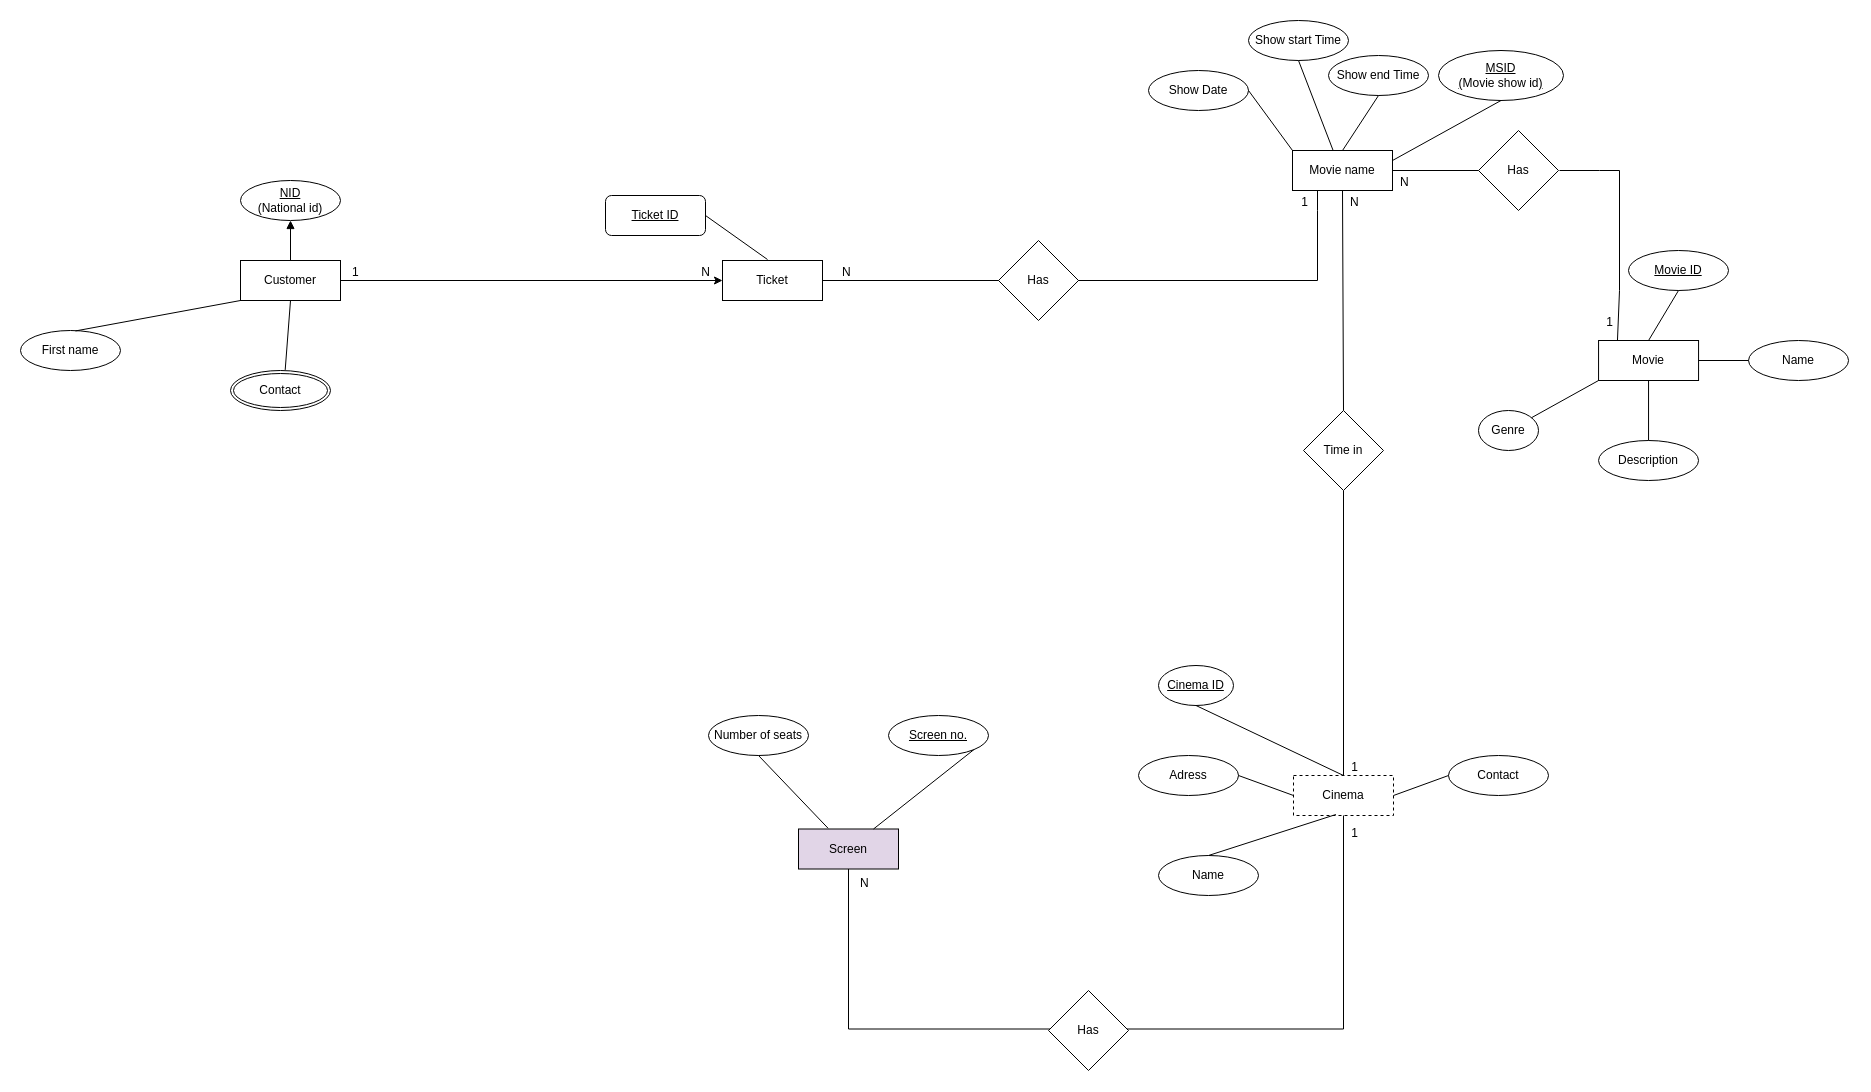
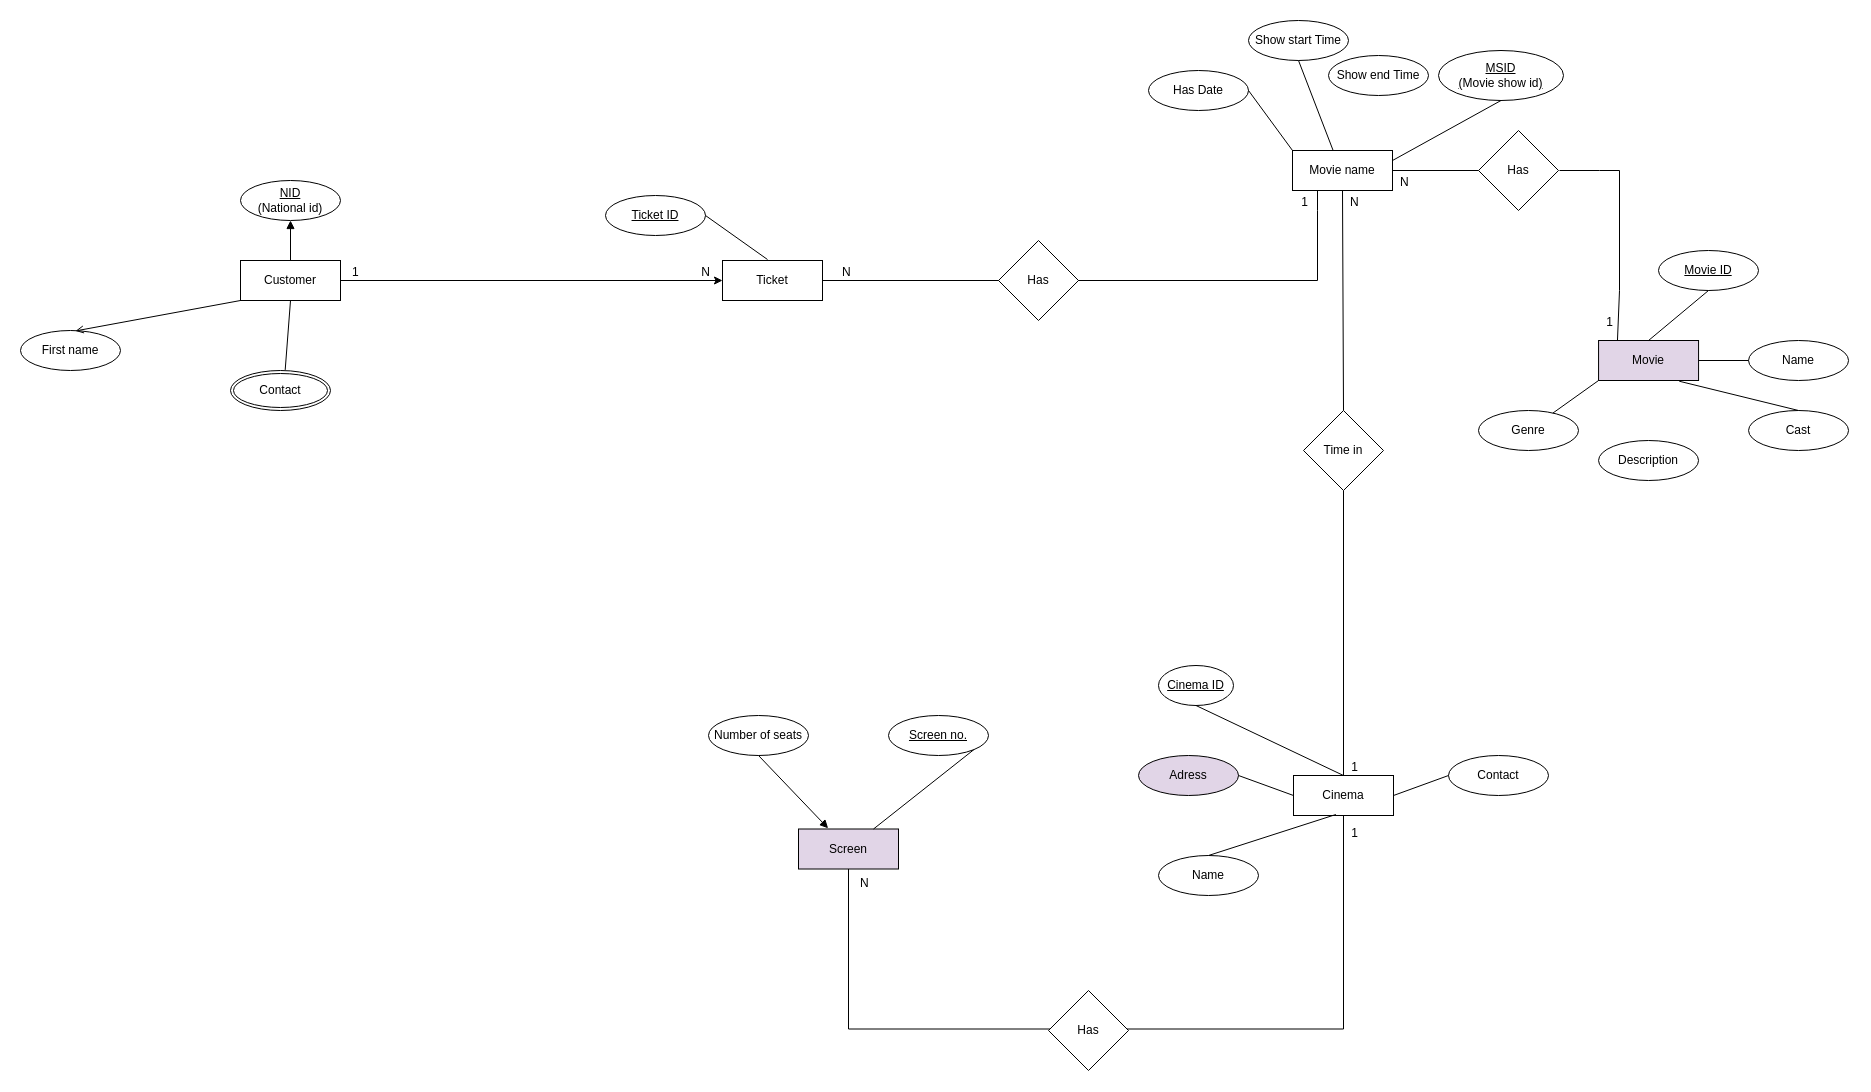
node "Show Date": label "Show Date" -> "Has Date"
edge "Show end Time" -- "Movie name": removed
node "Ticket ID": shape rounded rectangle -> ellipse
node "Movie ID": moved (1679, 271) -> (1709, 271)
edge "Customer" -- "First name": arrowhead none -> open
node "Movie": fillcolor #ffffff -> #e1d5e7
edge "Movie" -- "Cast": added
edge "Movie" -- "Description": removed
node "Genre": size 60x40 -> 100x40
node "Cast": added
node "Adress": fillcolor #ffffff -> #e1d5e7
node "Cinema": style dashed -> solid
edge "Number of seats" -- "Screen": arrowhead none -> block
